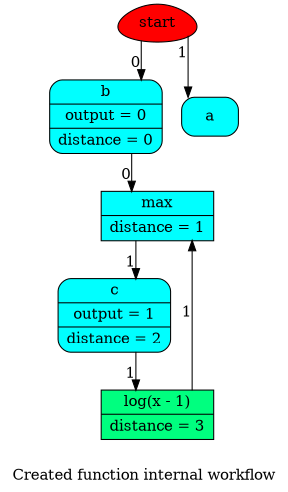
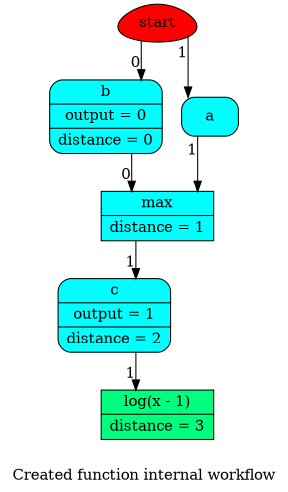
edge "log(x - 1)" -> "max": now "a" -> "max"
